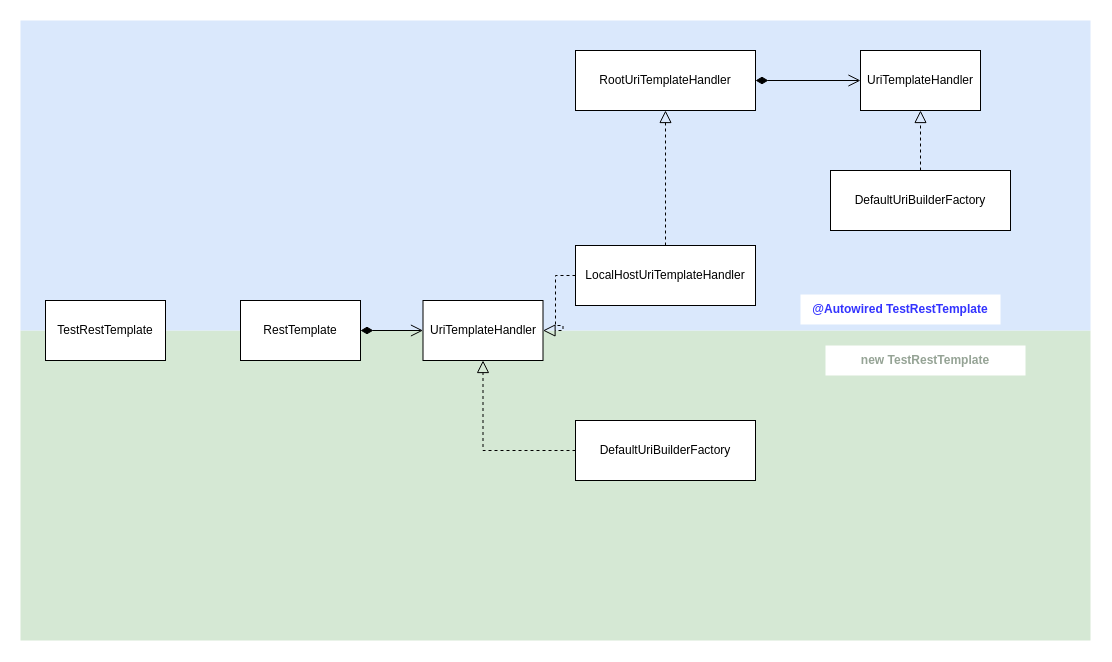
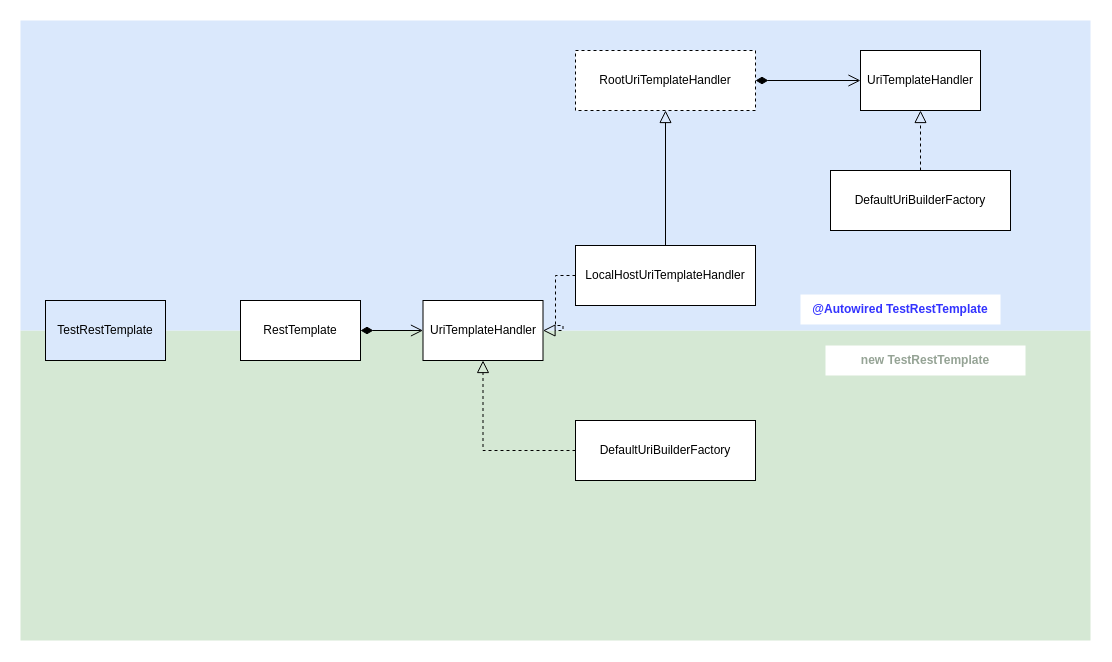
node "RootUriTemplateHandler": style solid -> dashed
edge "LocalHostUriTemplateHandler" -> "RootUriTemplateHandler": style dashed -> solid
node "TestRestTemplate": fillcolor #ffffff -> #dae8fc
